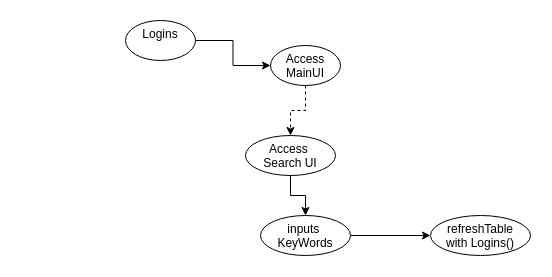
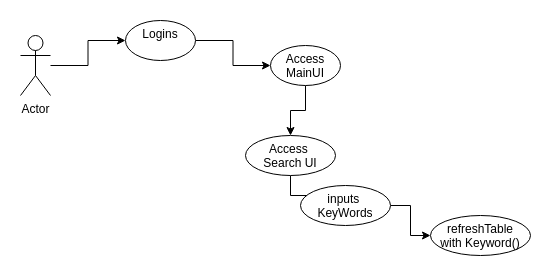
edge "Actor" -> "Logins": added
node "Actor": added
edge "Access MainUI" -> "Access Search UI": style dashed -> solid
node "inputs KeyWords": moved (306, 236) -> (346, 206)
node "refreshTable with Logins()": label "refreshTable with Logins()" -> "refreshTable with Keyword()"
